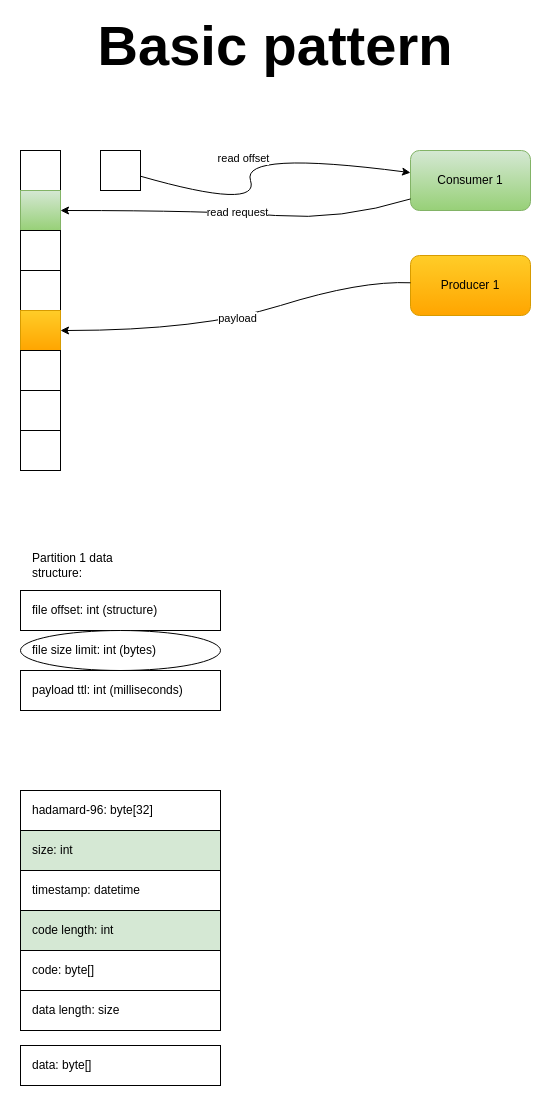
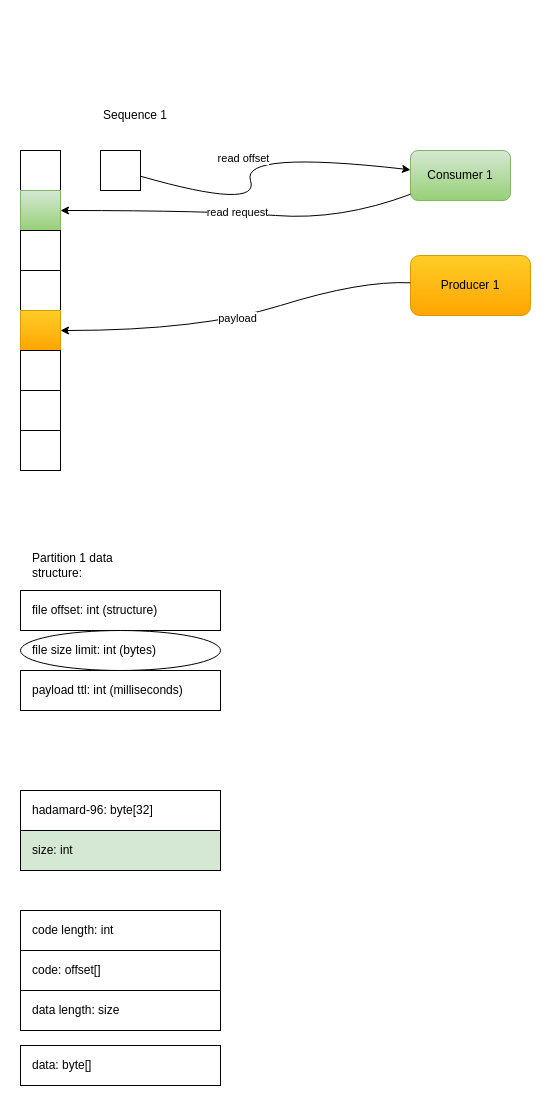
node "Basic pattern": removed
node "Sequence 1": added
node "Consumer 1": size 120x60 -> 100x50
node "timestamp: datetime": removed
node "code length: int": fillcolor #d5e8d4 -> #ffffff
node "code: byte[]": label "code: byte[]" -> "code: offset[]"
